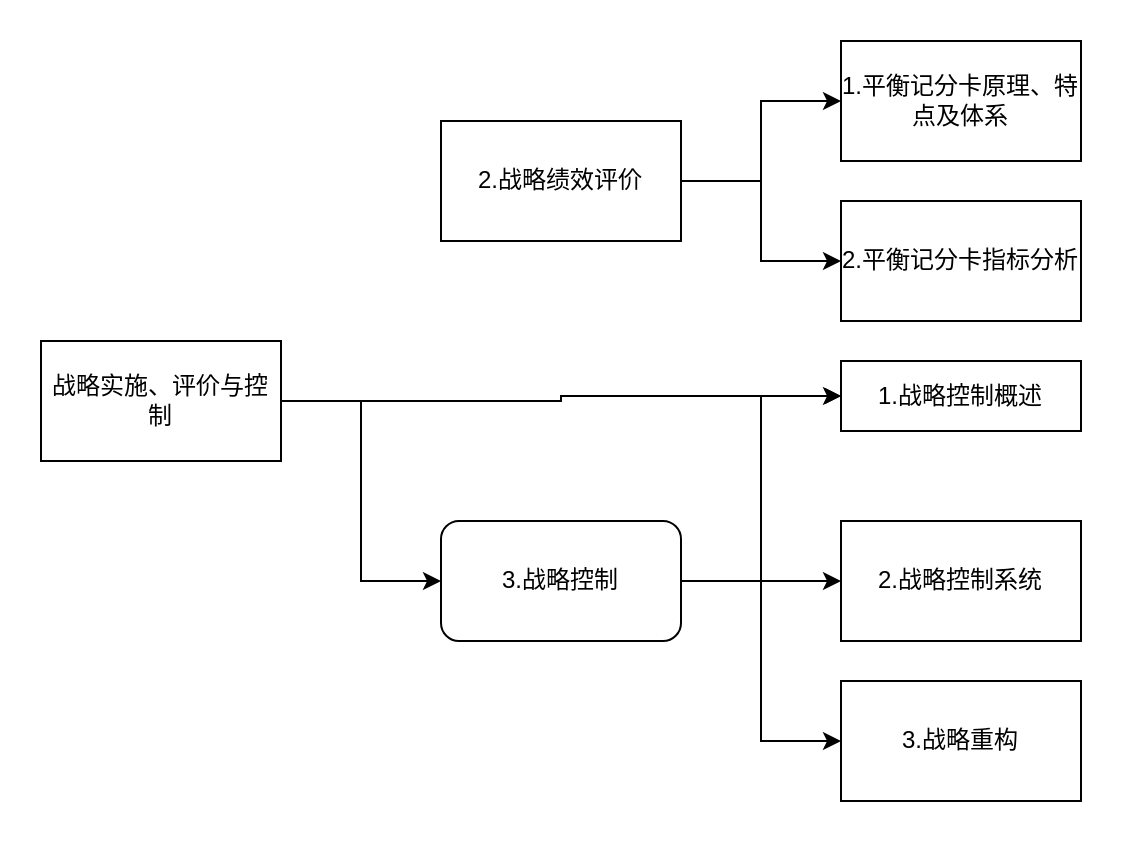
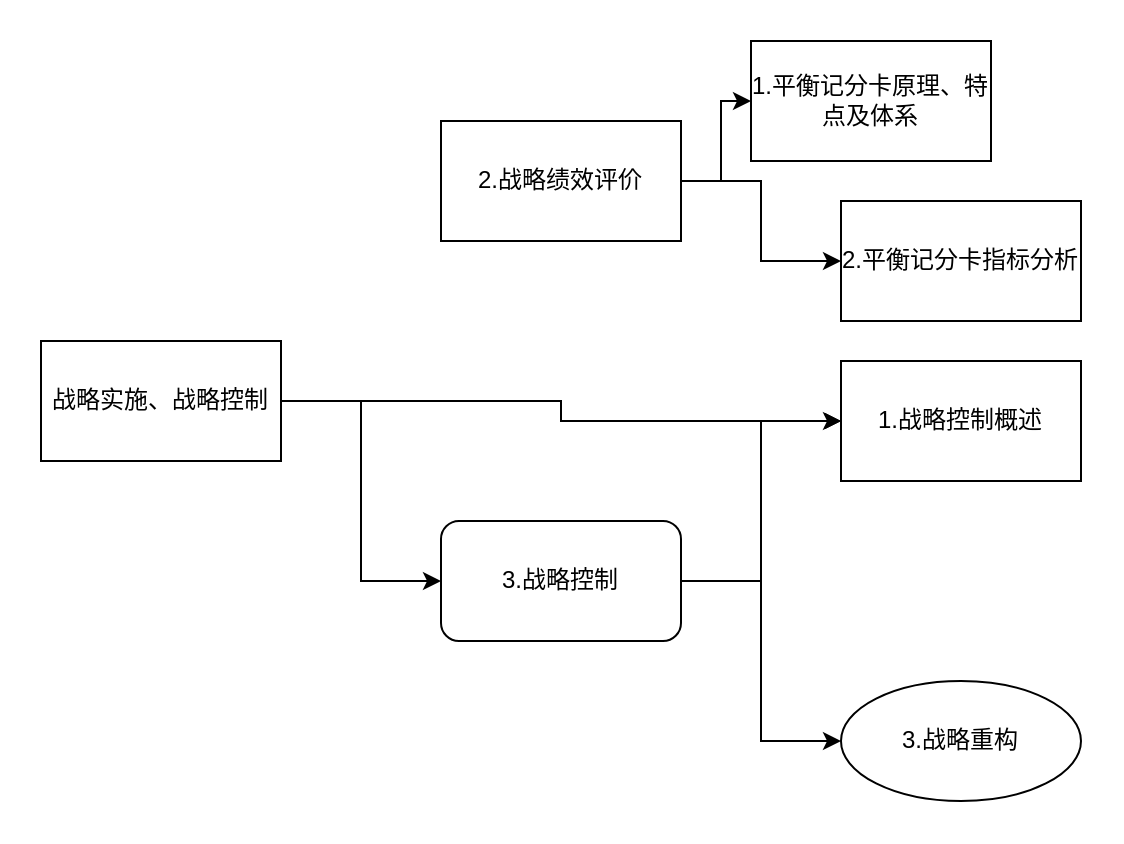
node "1.平衡记分卡原理、特点及体系": moved (961, 101) -> (871, 101)
node "1.战略控制概述": size 240x70 -> 240x120
node "战略实施、评价与控制": label "战略实施、评价与控制" -> "战略实施、战略控制"
edge "3.战略控制" -> "2.战略控制系统": removed
node "2.战略控制系统": removed
node "3.战略重构": shape rectangle -> ellipse
